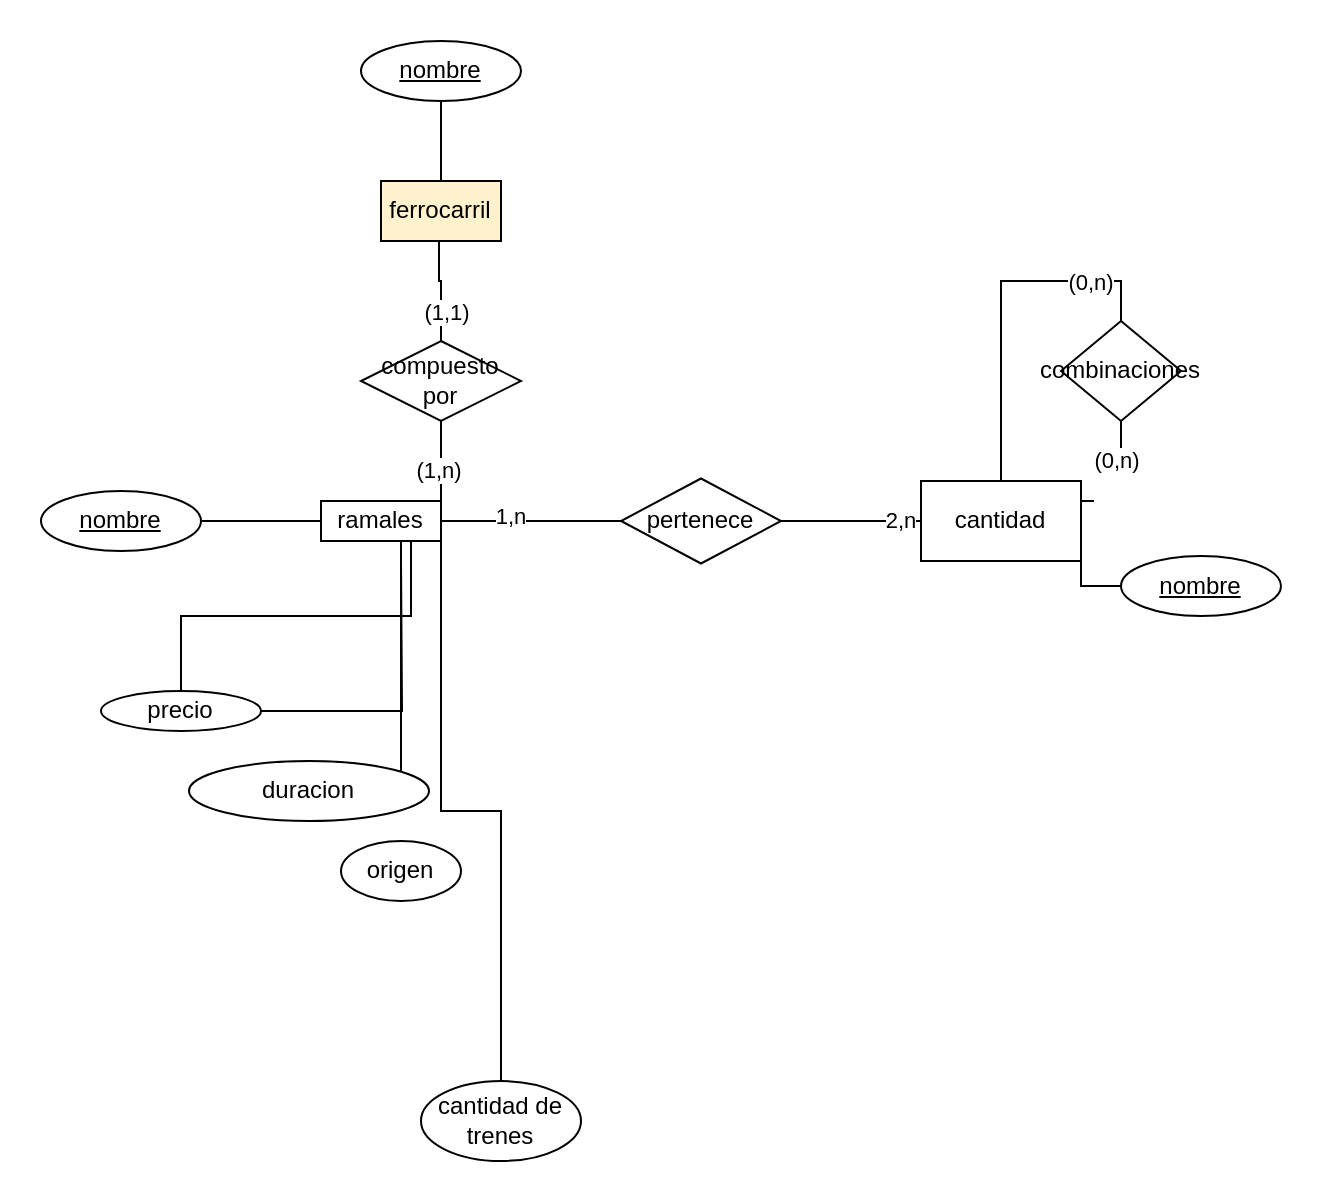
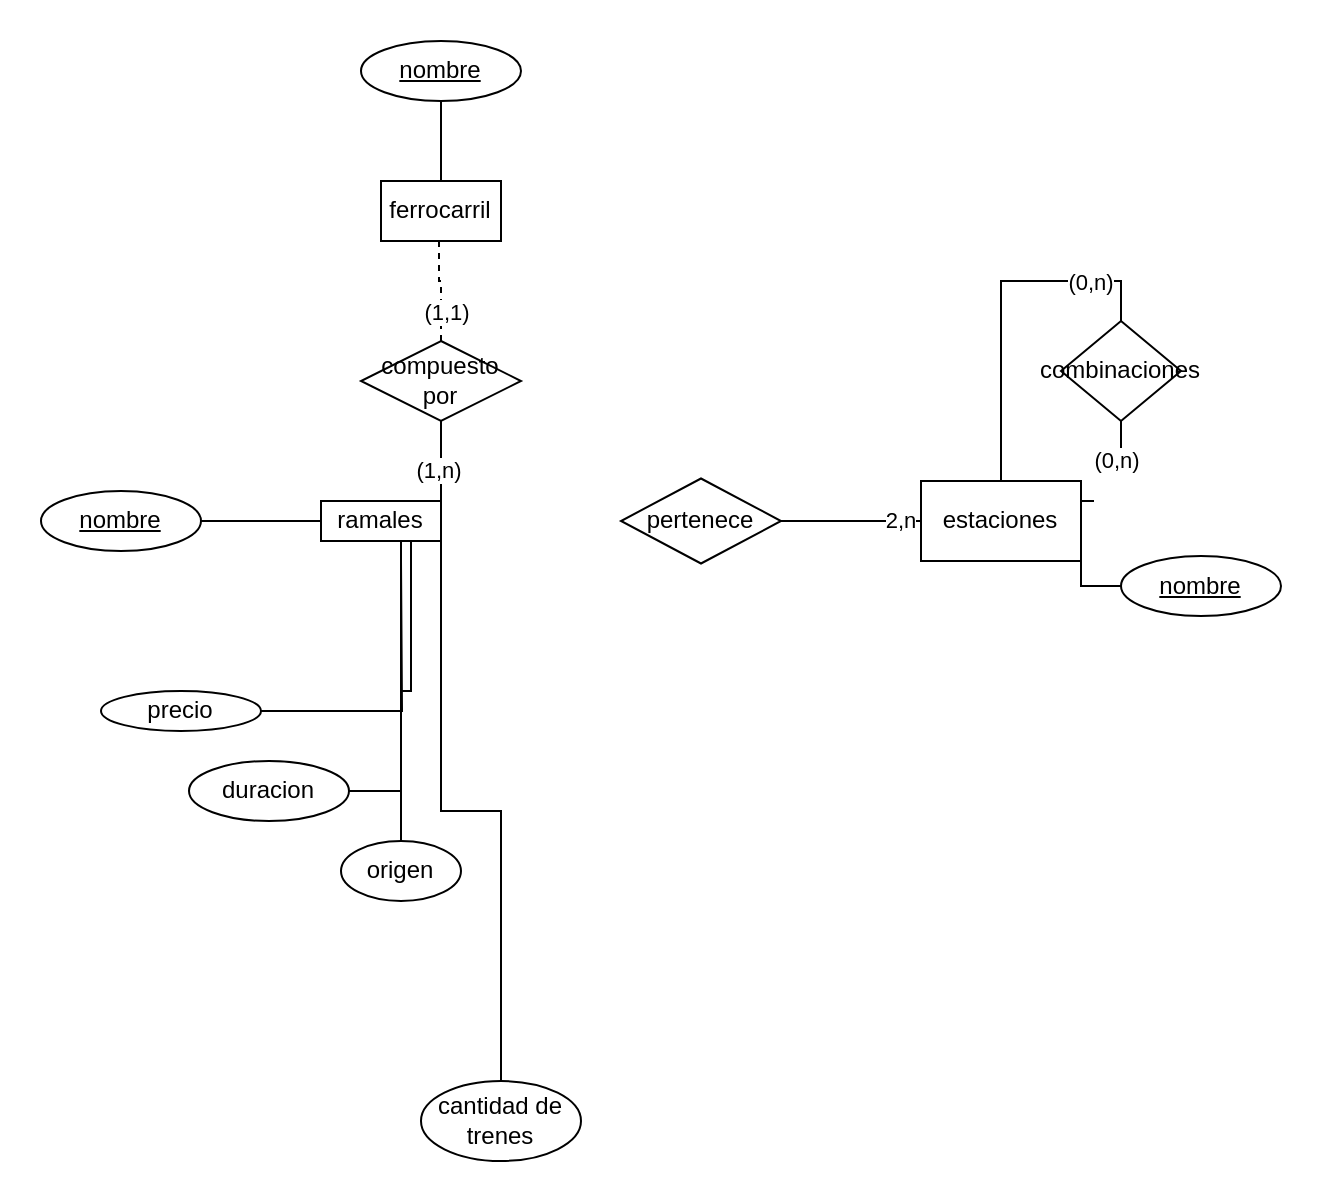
node "ferrocarril": fillcolor #fff2cc -> #ffffff
edge "ferrocarril" -- "compuesto por": style solid -> dashed
edge "ramales" -- "pertenece": removed, label "1,n"
node "cantidad": label "cantidad" -> "estaciones"
edge "ramales" -- "precio": now "ramales" -- "origen"
node "duracion": size 240x60 -> 160x60
